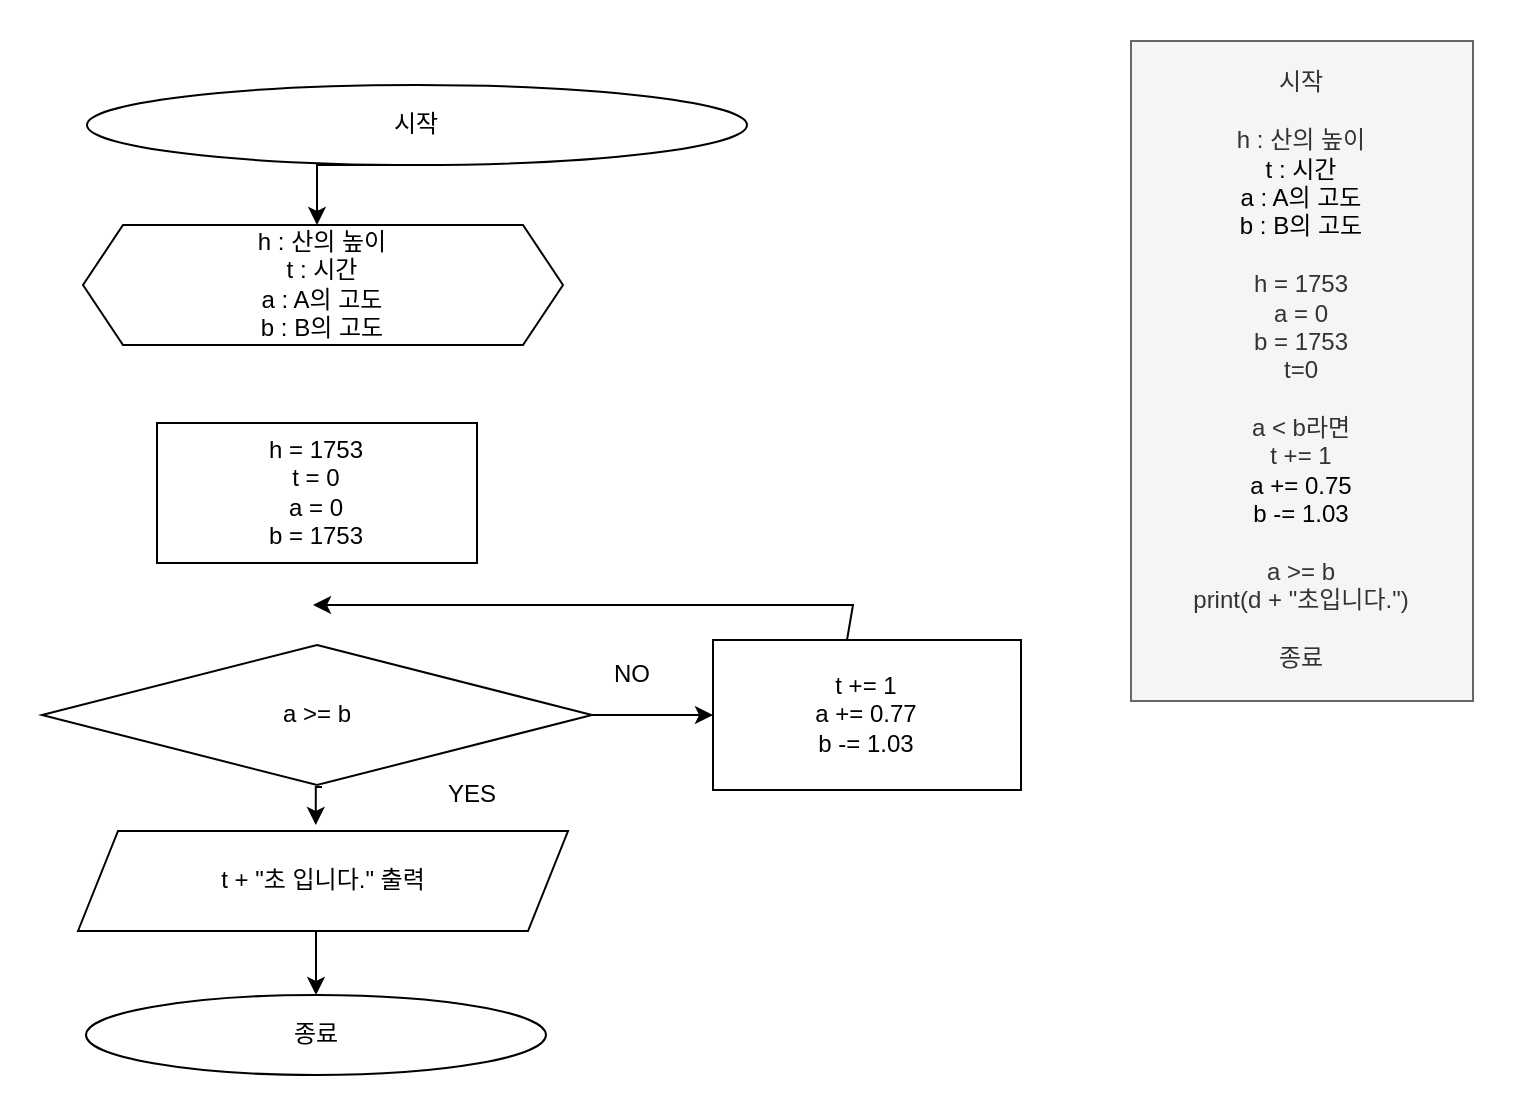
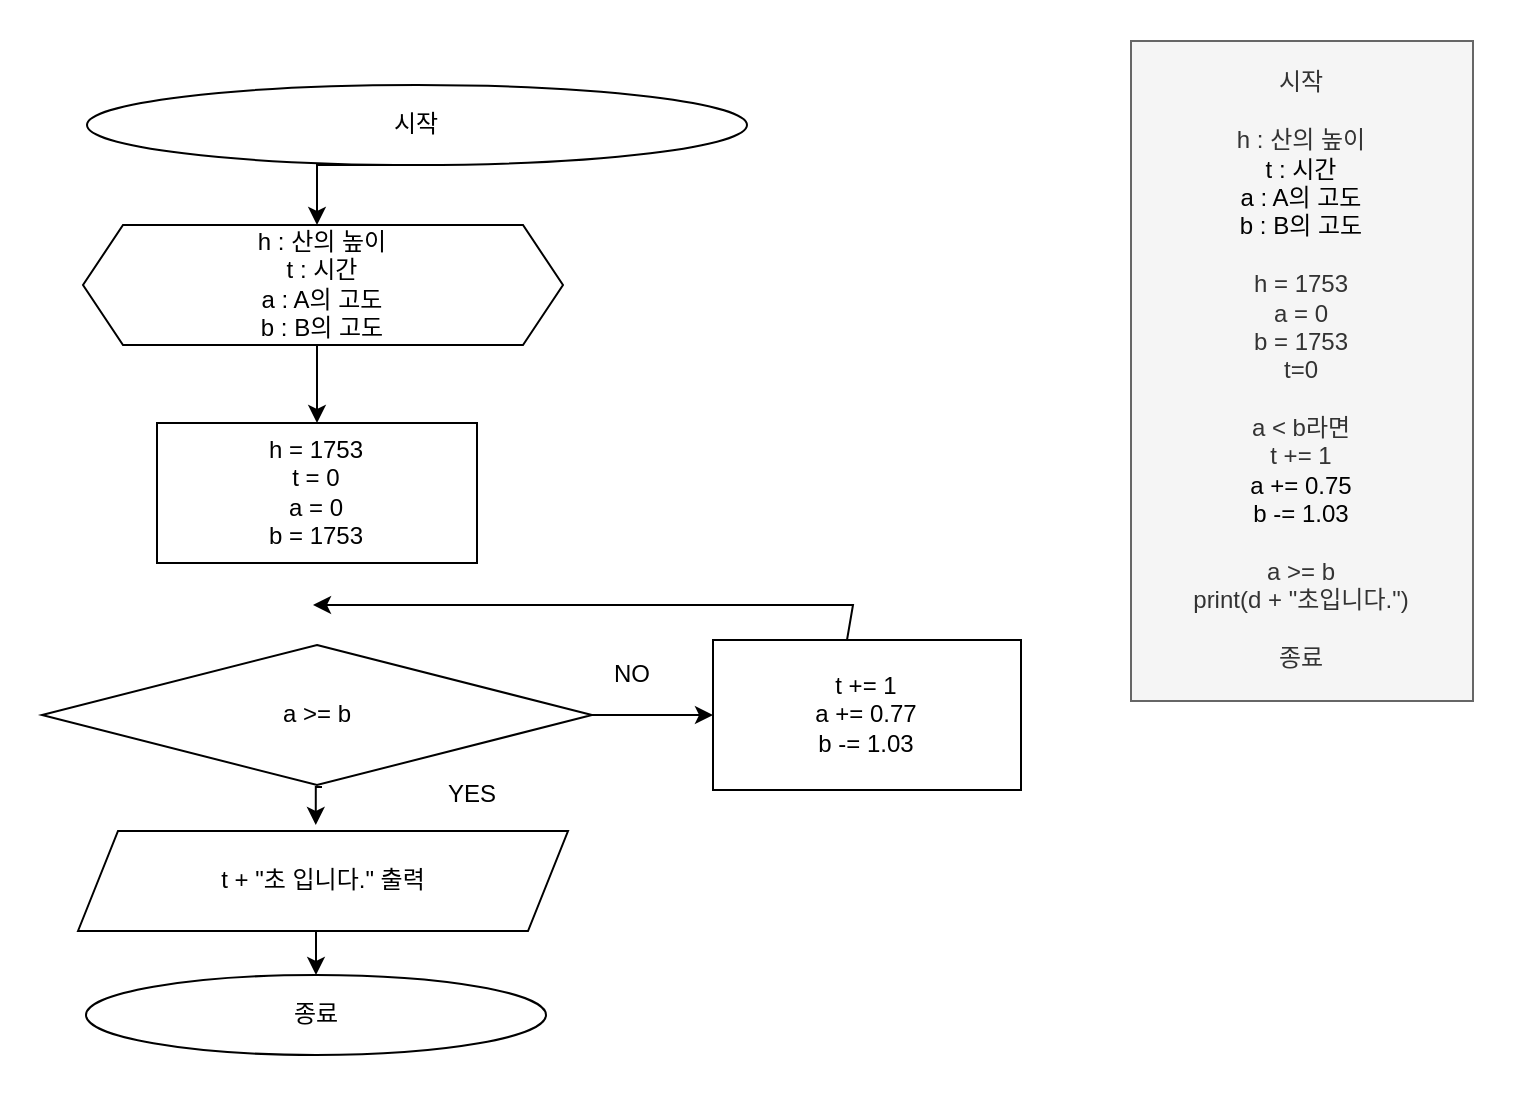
edge "h : 산의 높이 t : 시간 a : A의 고도 b : B의 고도" -> "h = 1753 t = 0 a = 0 b = 1753": added
node "종료": moved (316, 1035) -> (316, 1015)
